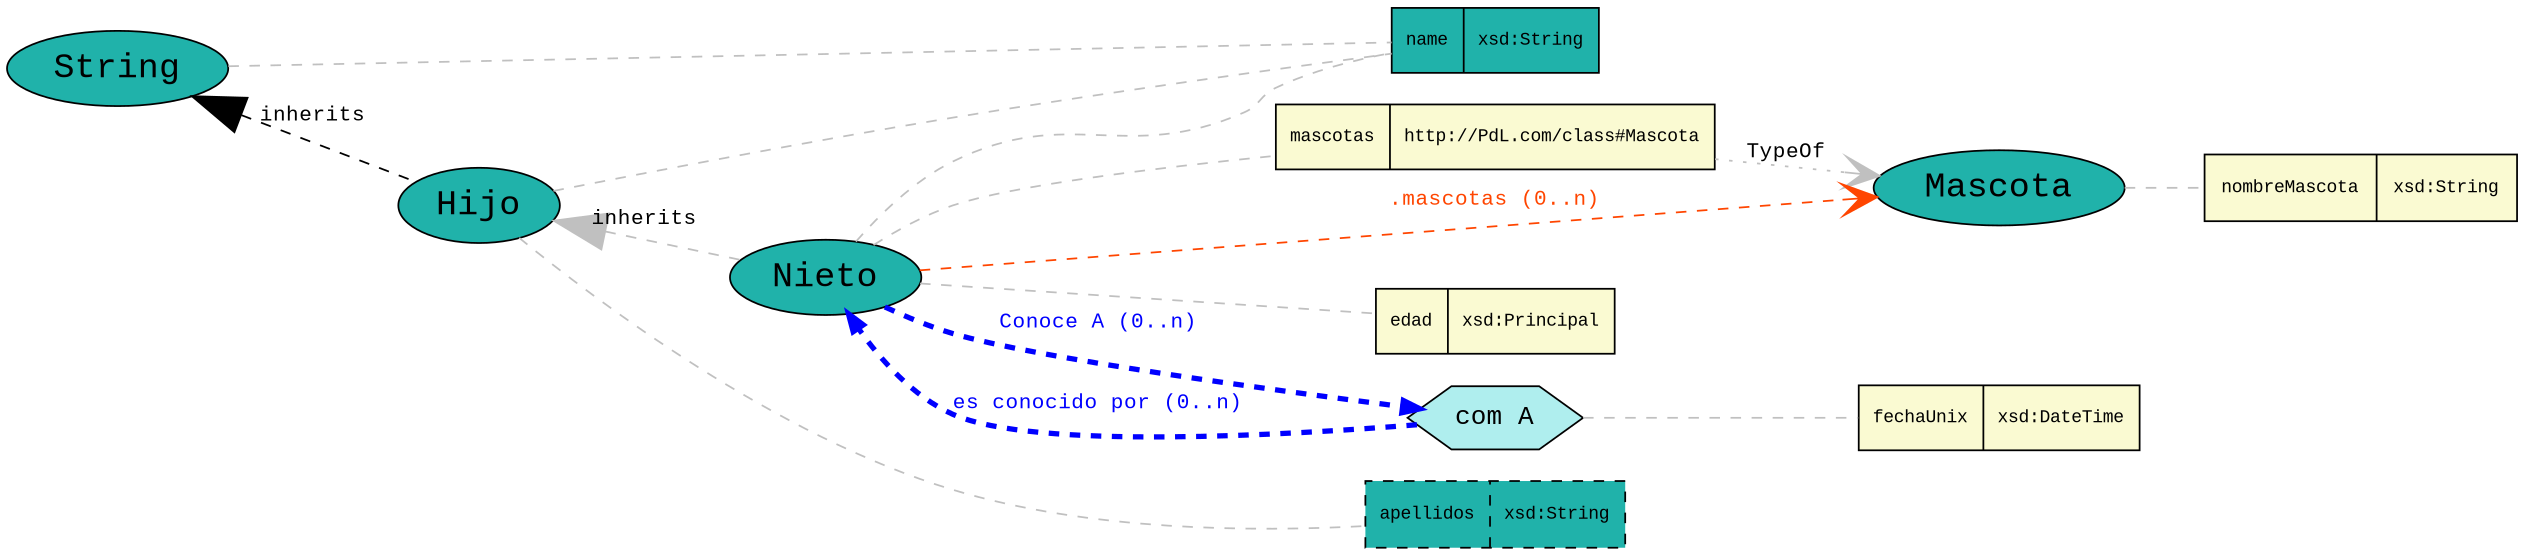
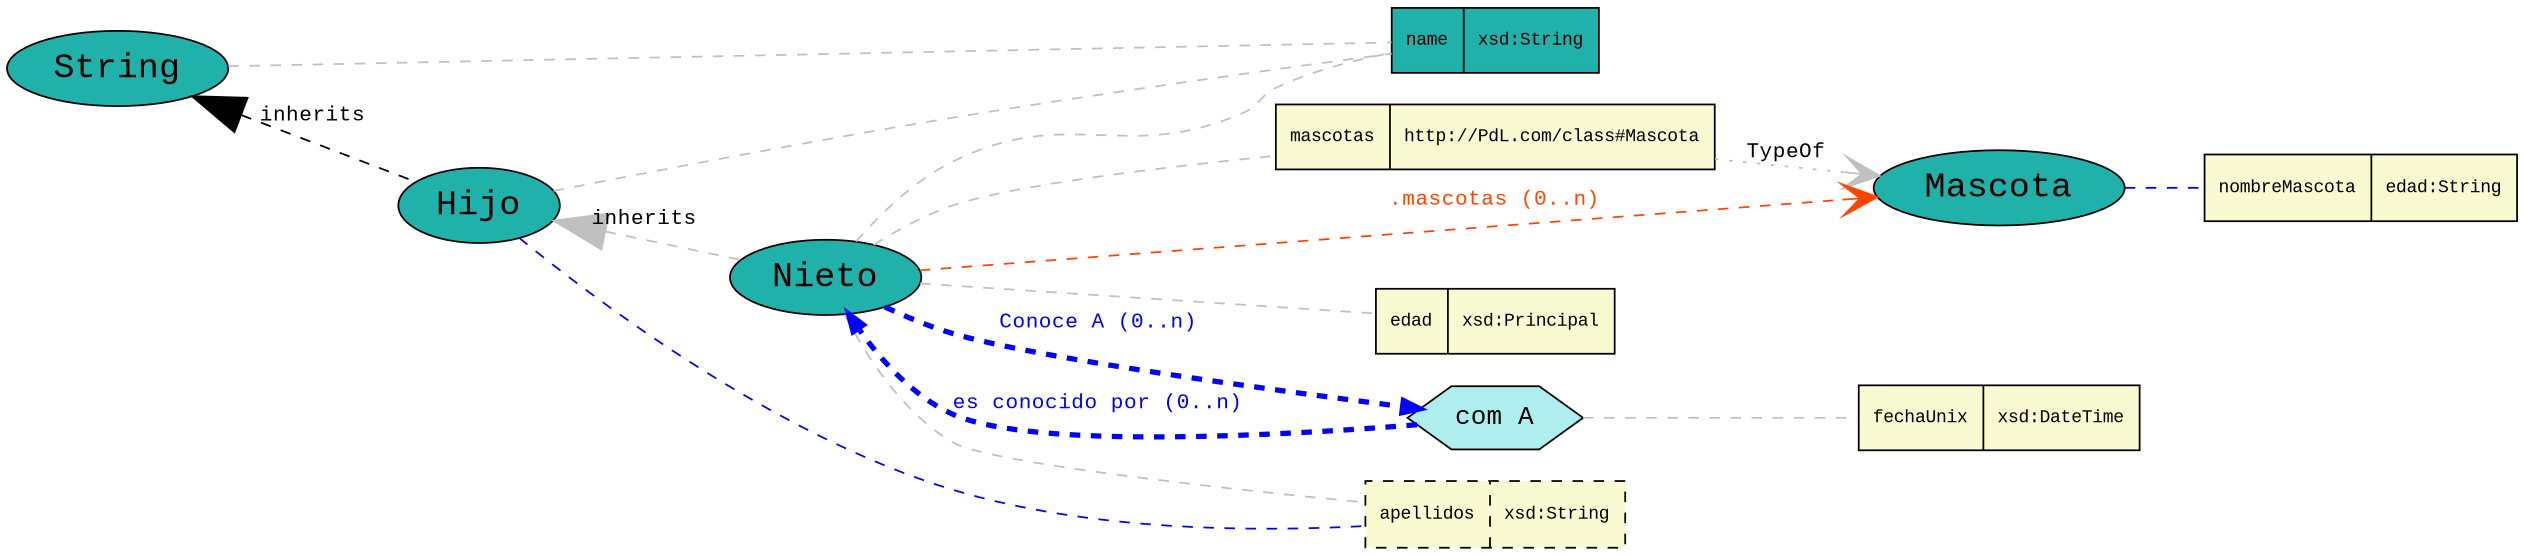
node "nombreMascota": text "xsd:String" -> "edad:String"
edge "Mascota" -- "nombreMascota": color grey -> blue
edge "Nieto" -- "apellidos": added
edge "Hijo" -- "apellidos": color grey -> blue
node "apellidos": fillcolor lightseagreen -> lightgoldenrodyellow
